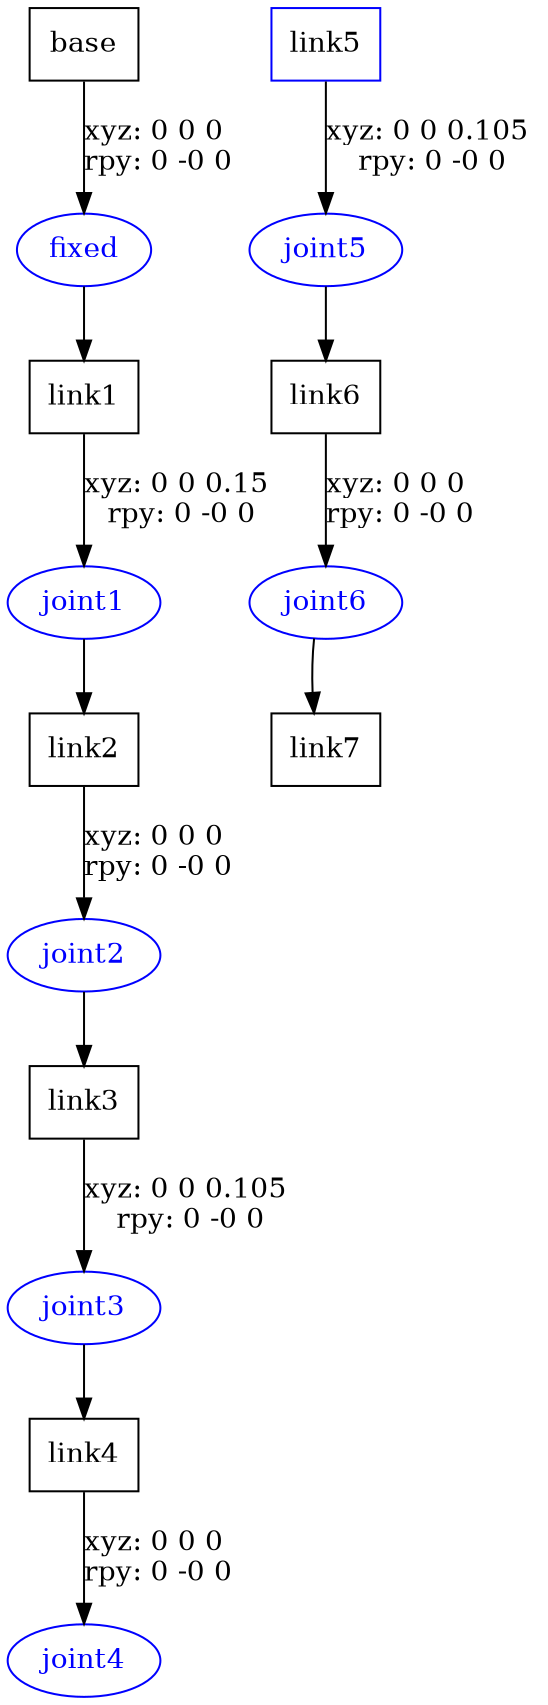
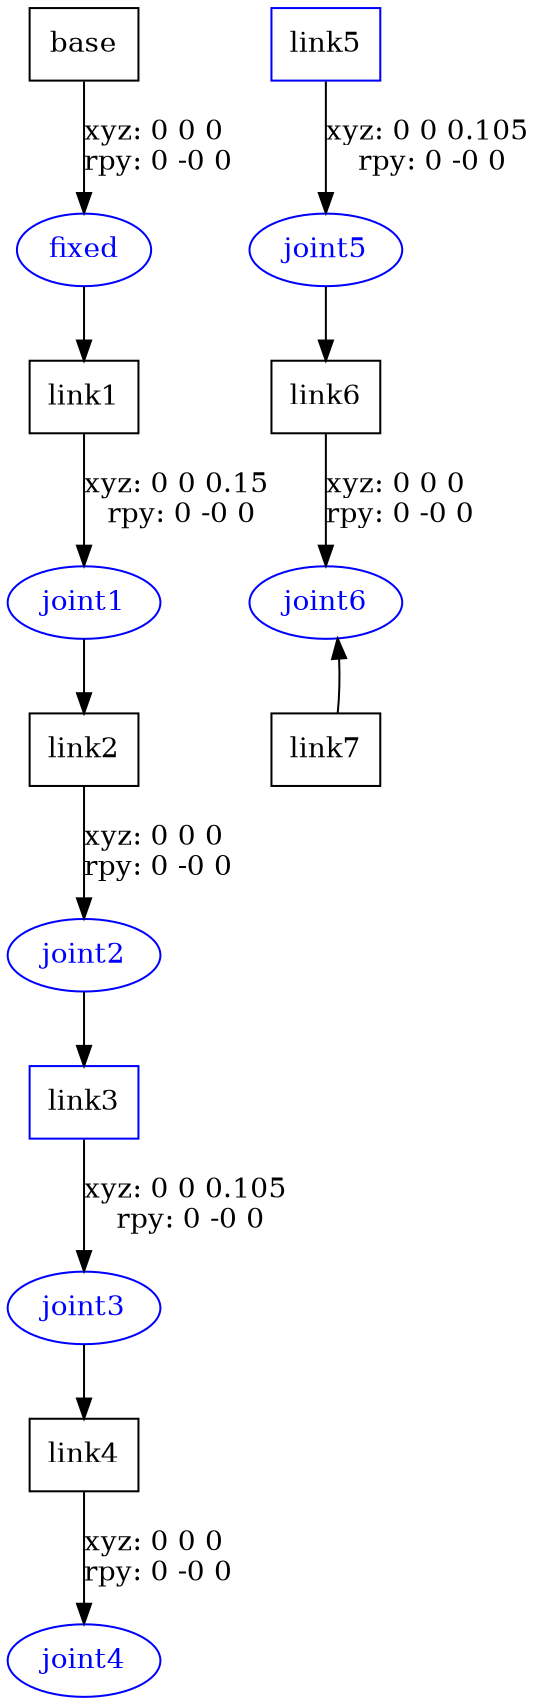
edge "joint6" -> "link7": reversed
node "link3": color black -> blue
